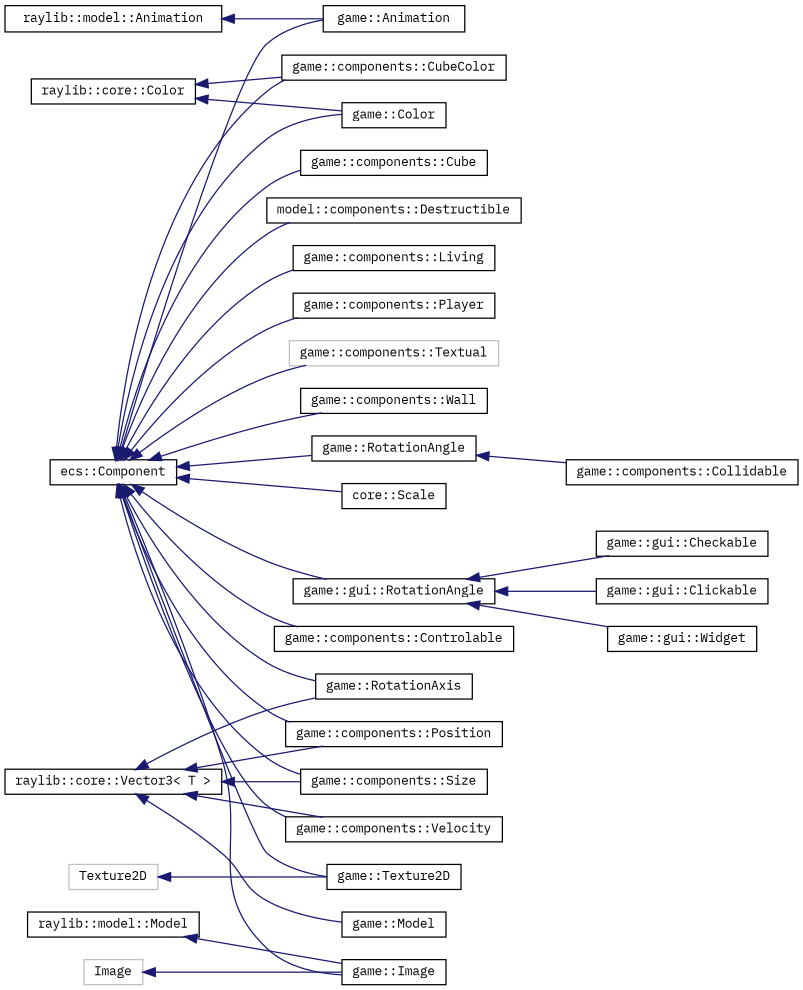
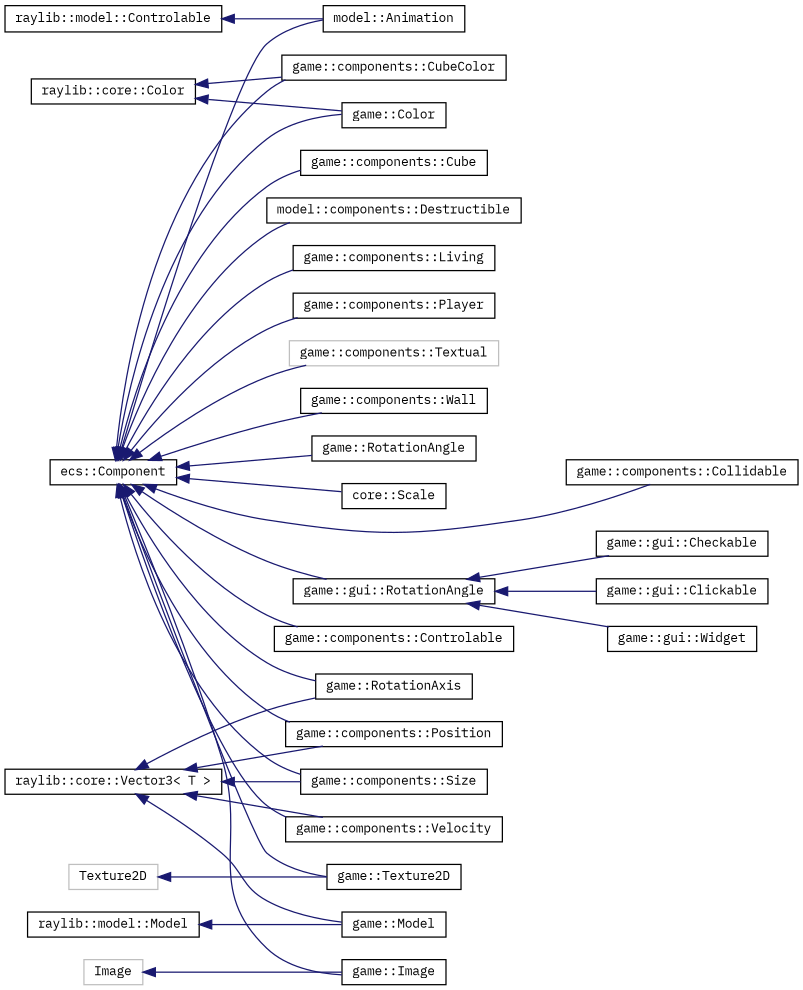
node "raylib::model::Animation": label "raylib::model::Animation" -> "raylib::model::Controlable"
node "game::Animation": label "game::Animation" -> "model::Animation"
edge "game::components::Collidable" -> "game::RotationAngle": now "game::components::Collidable" -> "ecs::Component"
edge "game::Image" -> "raylib::model::Model": now "game::Model" -> "raylib::model::Model"
